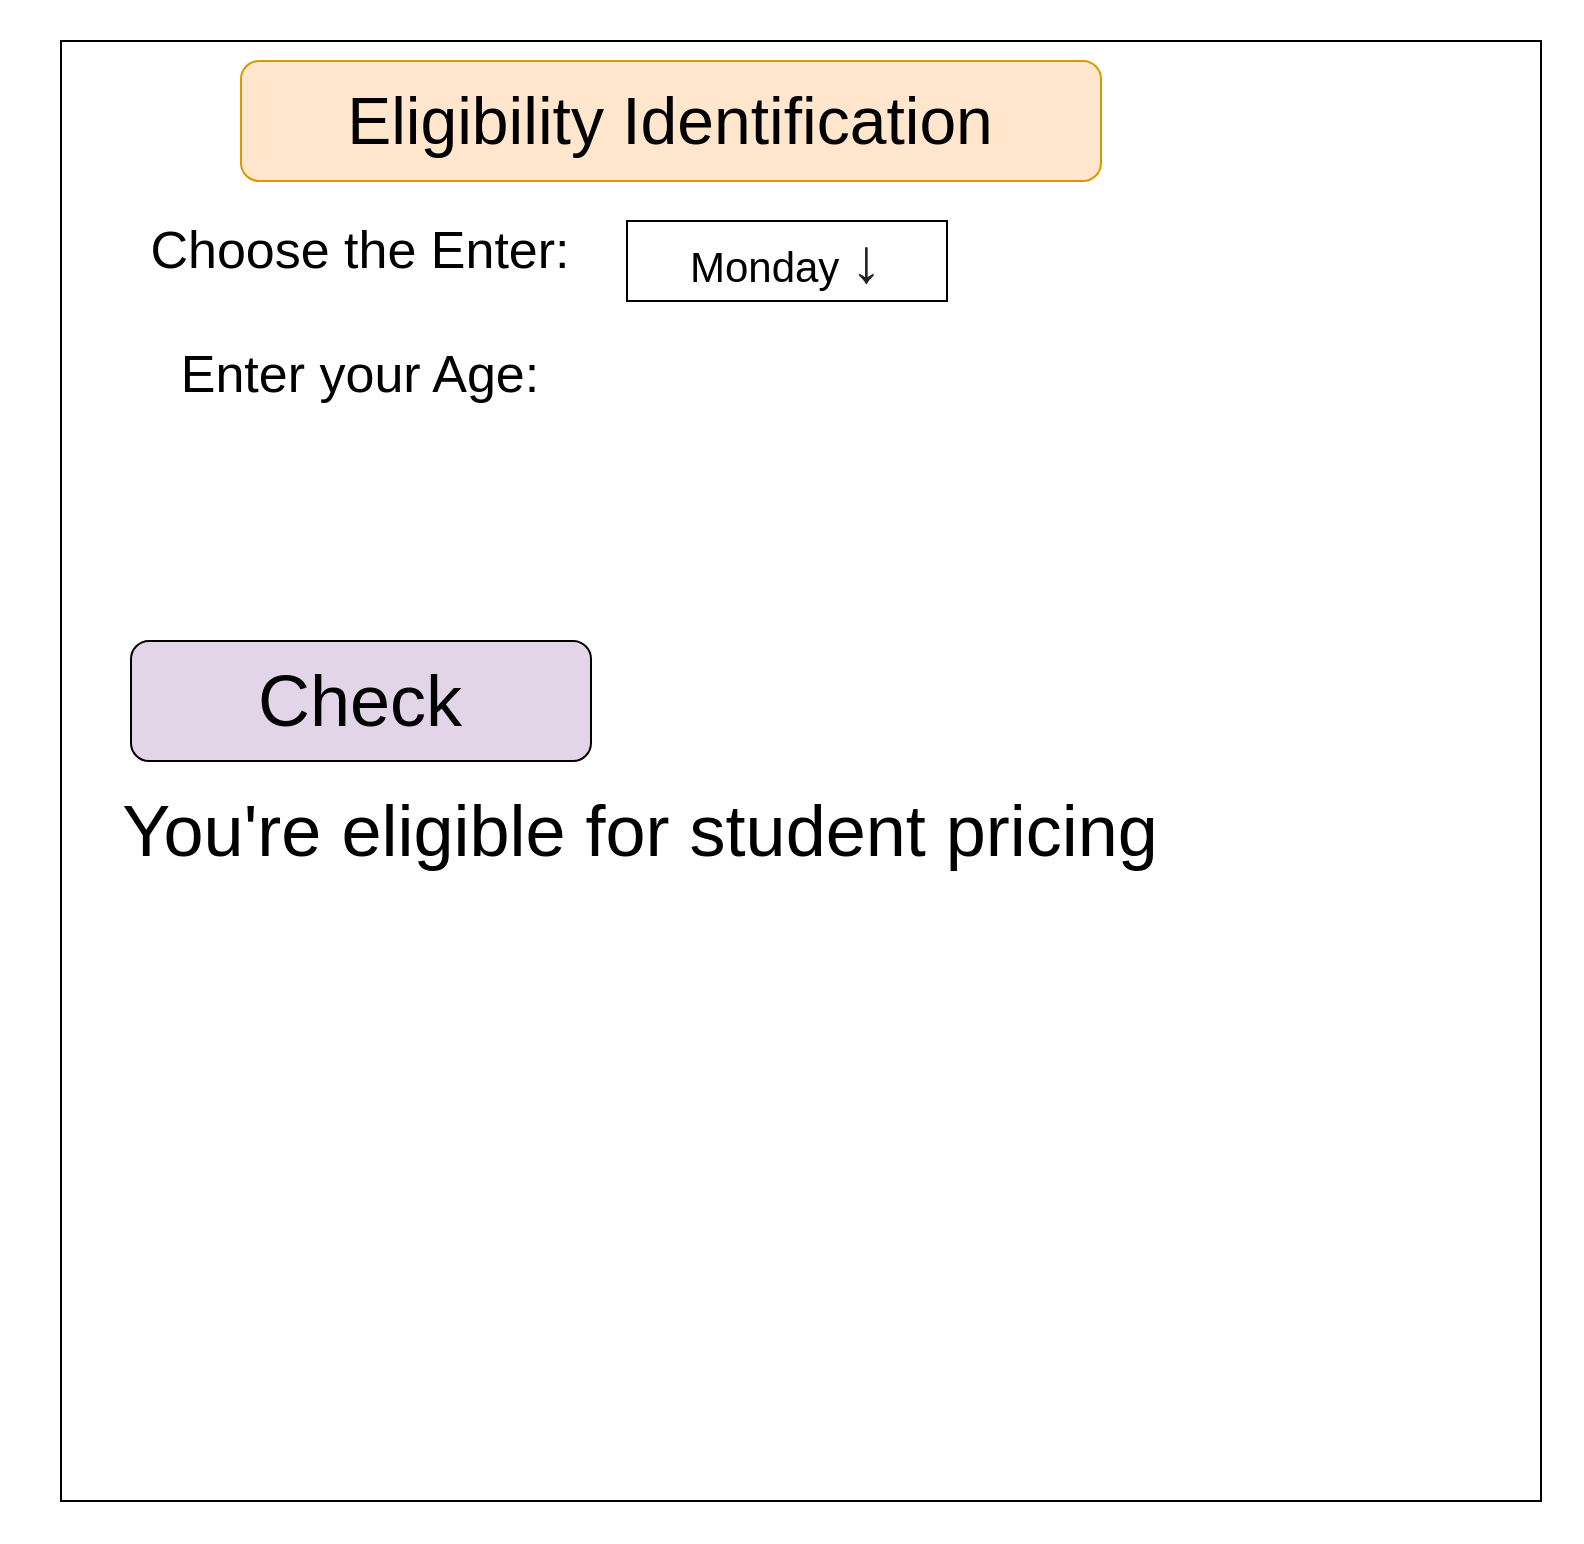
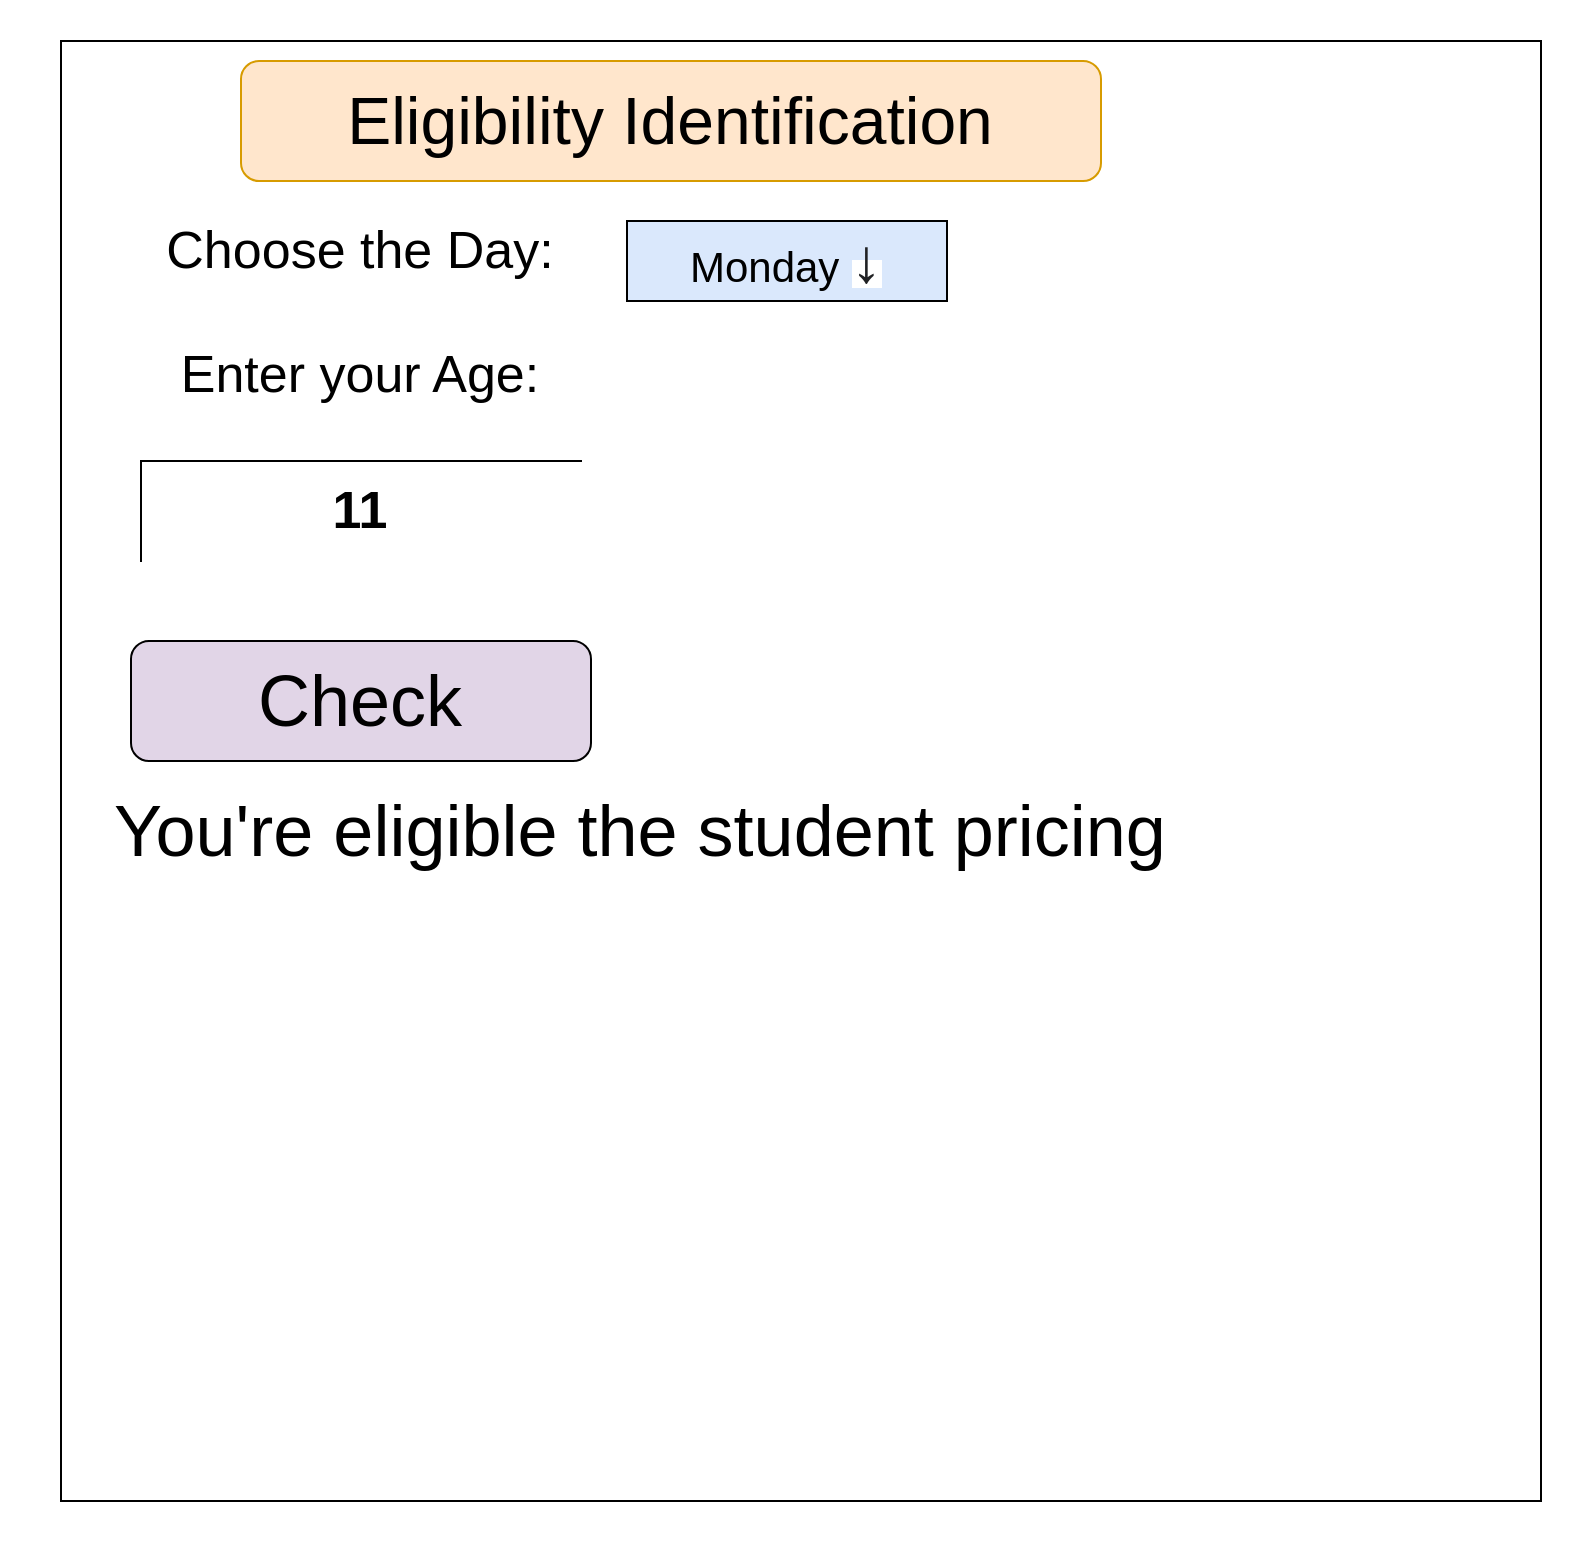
node "Choose the Enter:": label "Choose the Enter:" -> "Choose the Day:"
node "Monday ↓": fillcolor #ffffff -> #dae8fc
node "11": added
node "You're eligible for student pricing": label "You're eligible for student pricing" -> "You're eligible the student pricing"
